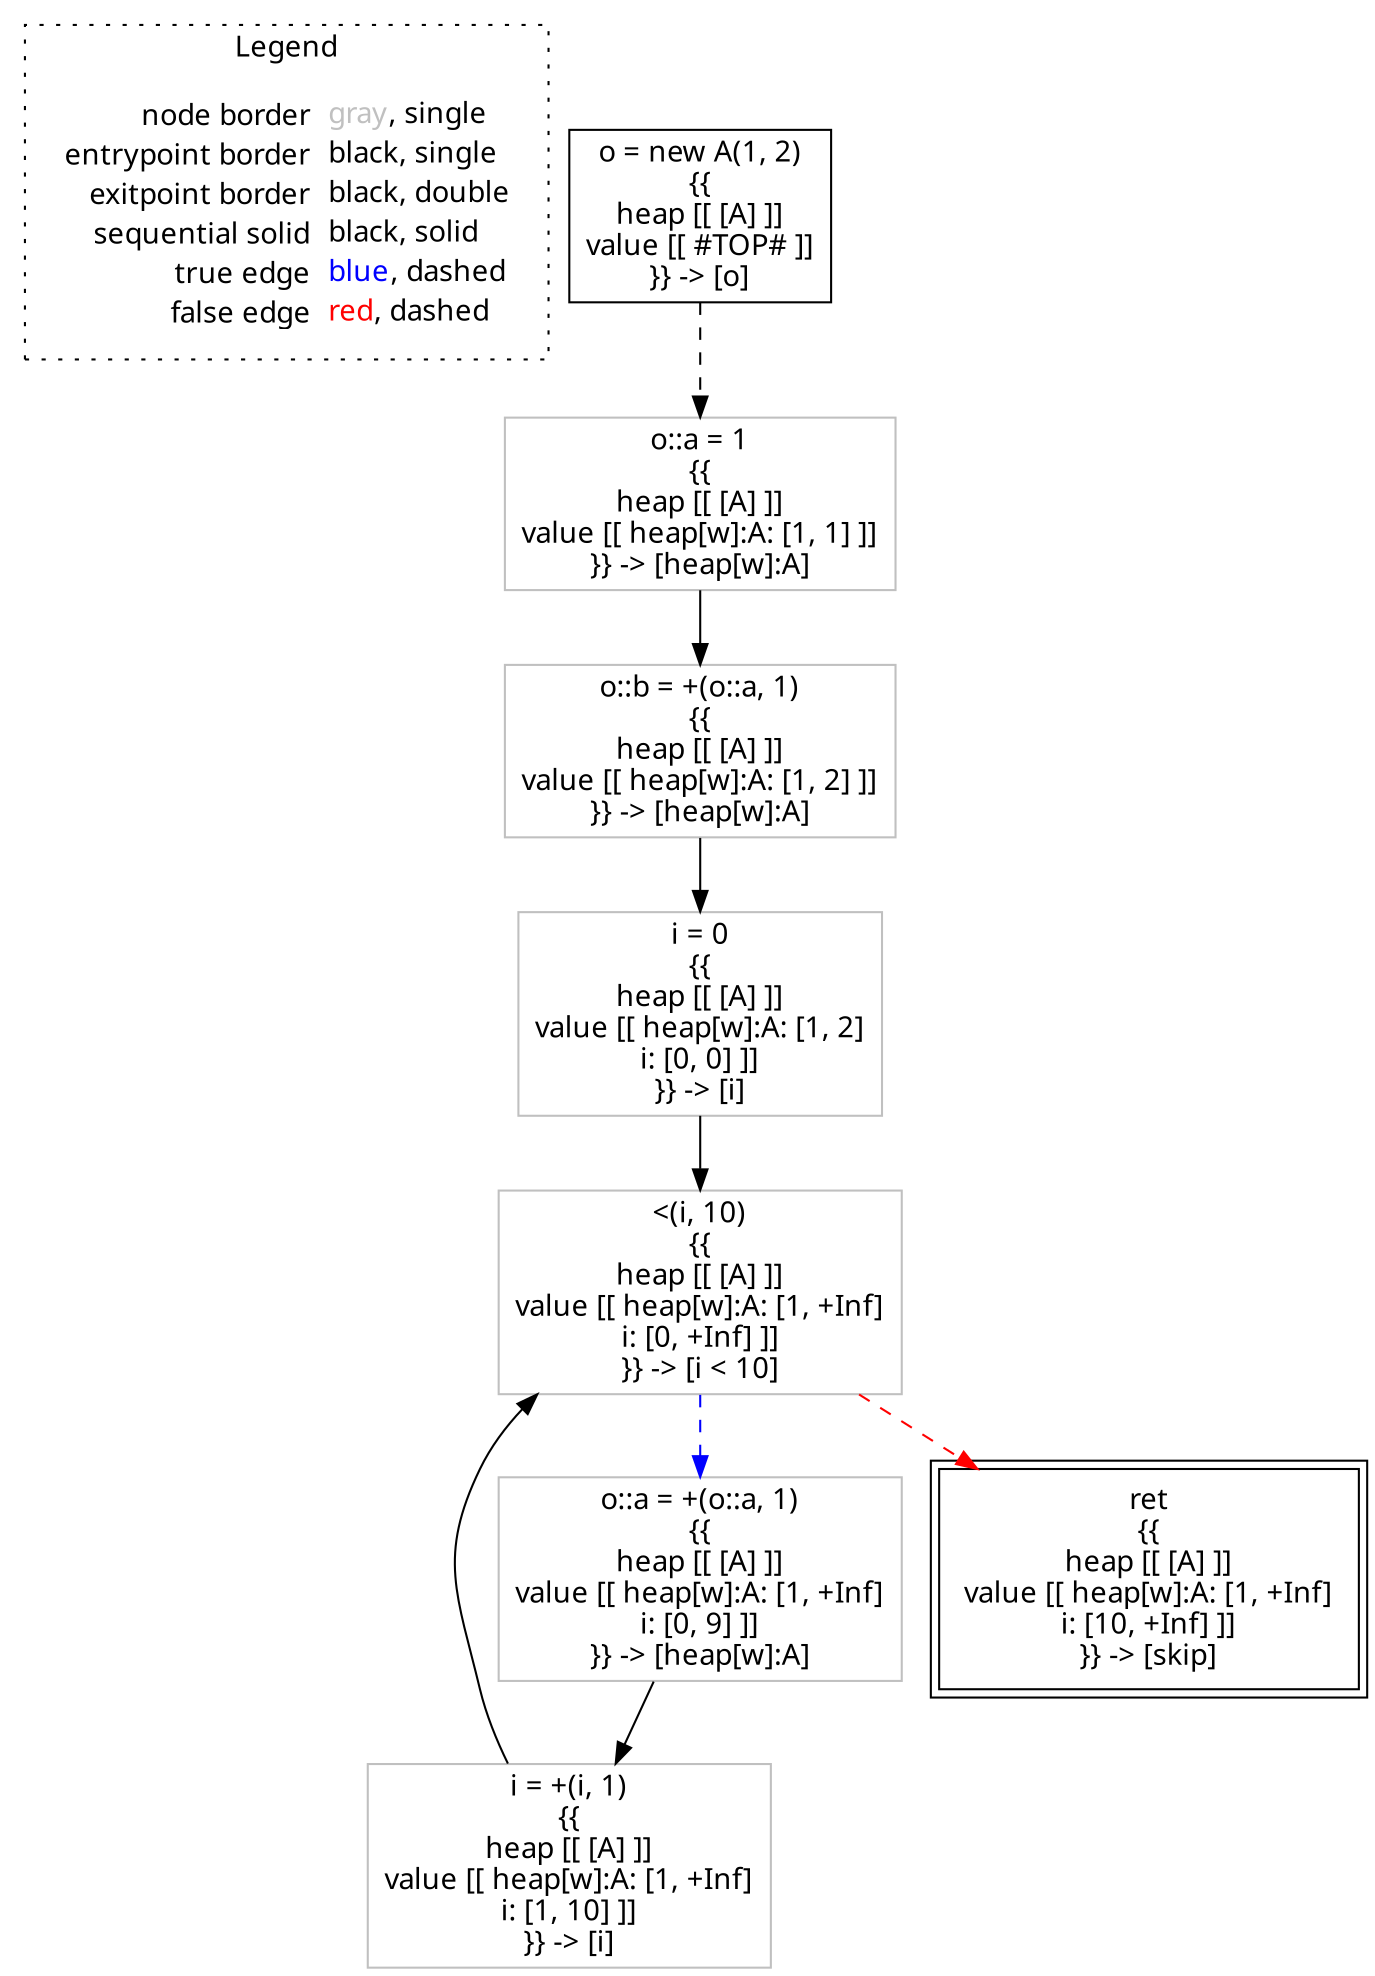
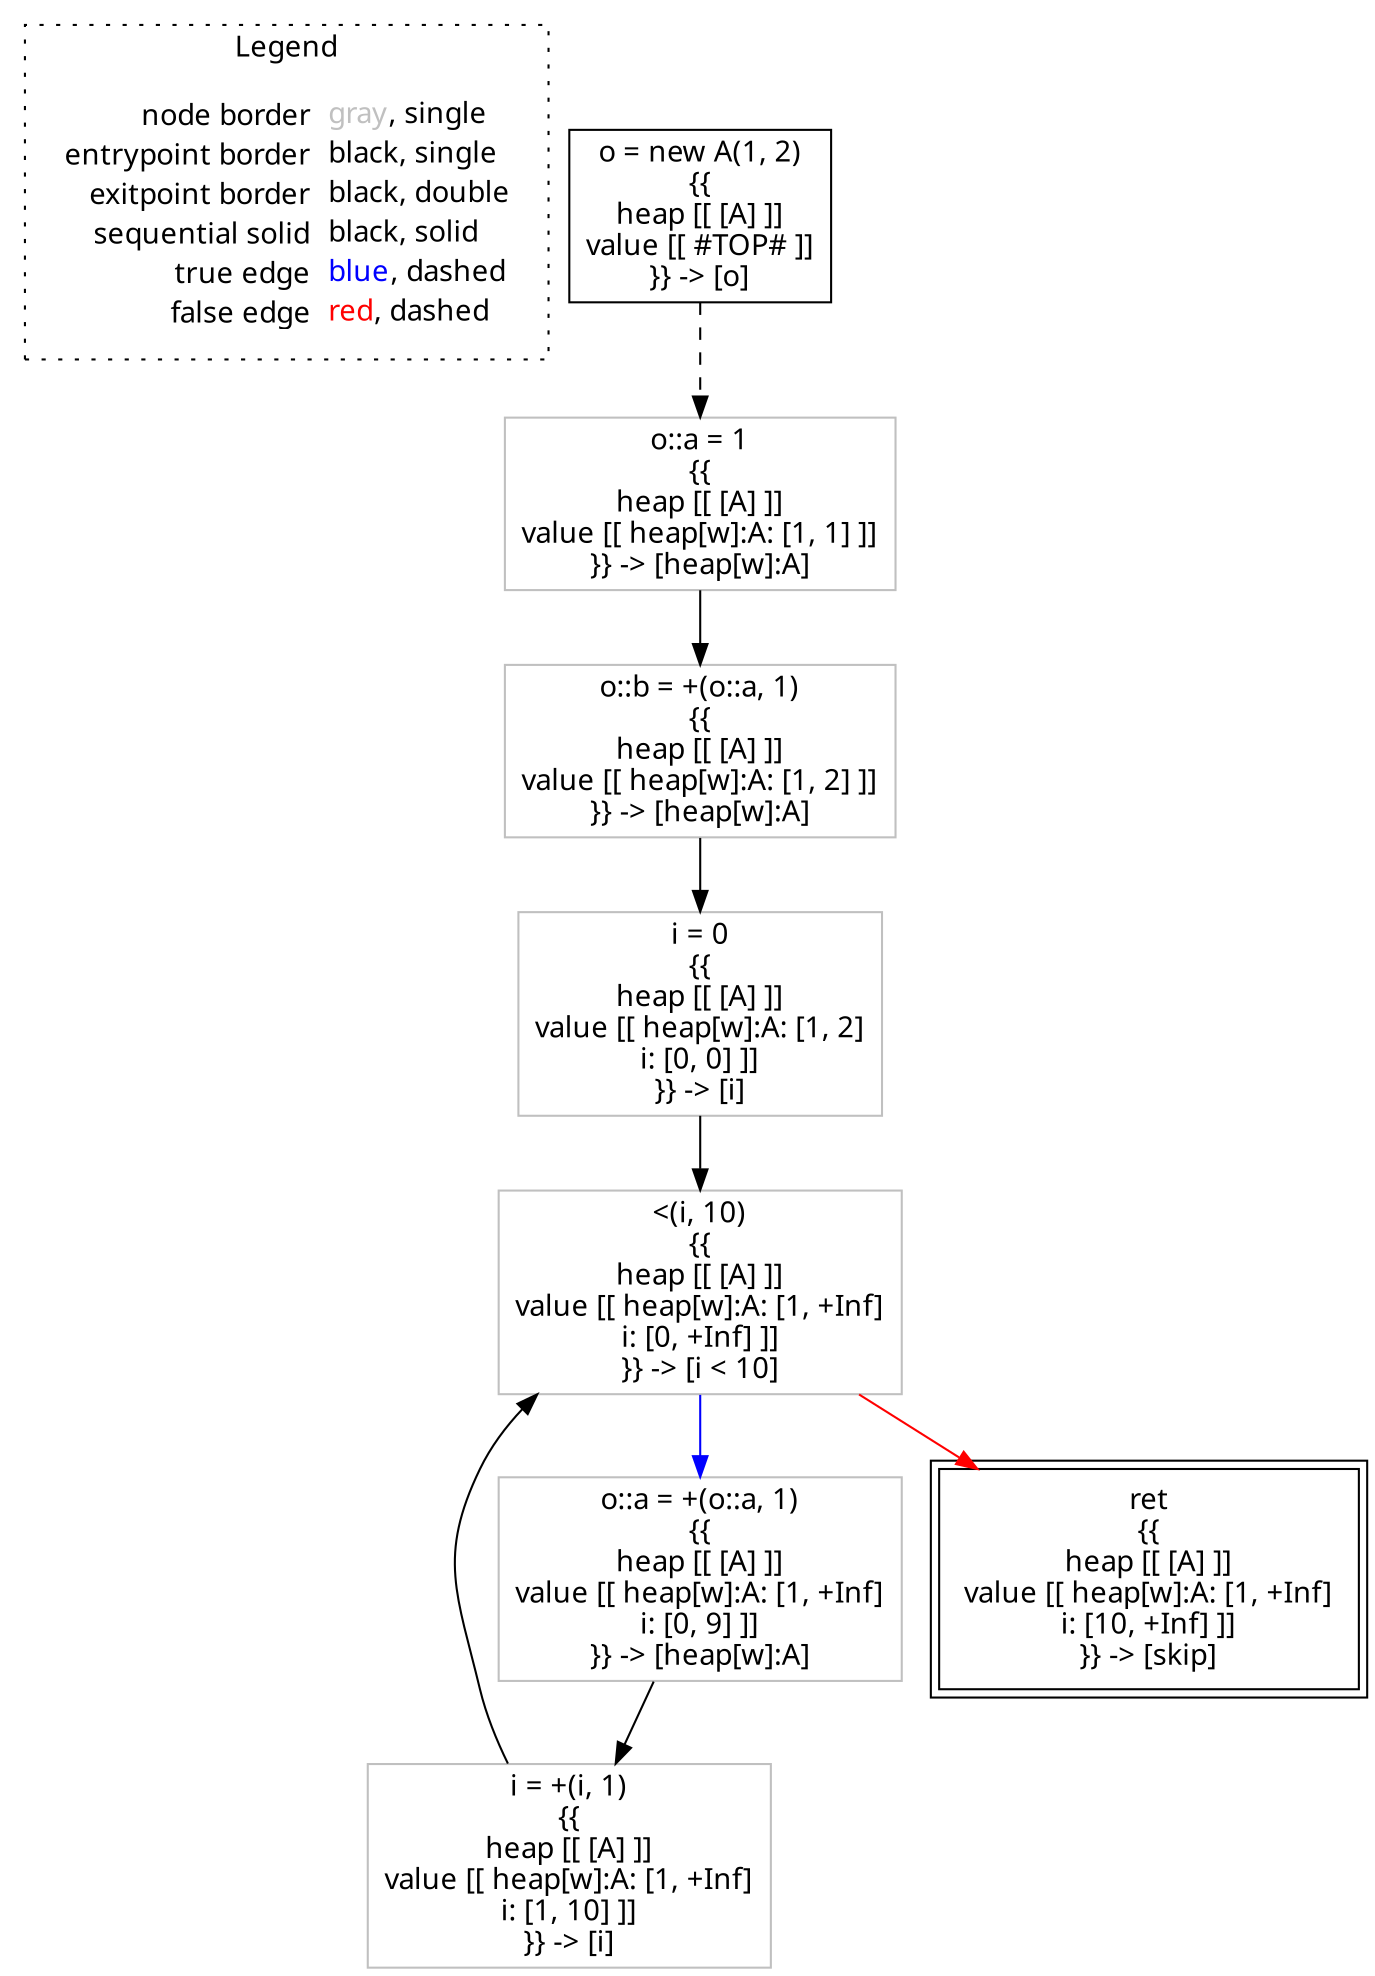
edge "<(i, 10)" -> "o::a = +(o::a, 1)": style dashed -> solid
edge "<(i, 10)" -> "ret": style dashed -> solid
